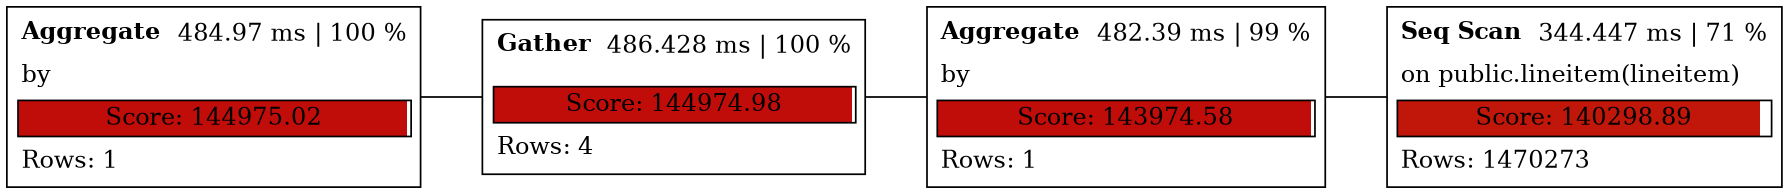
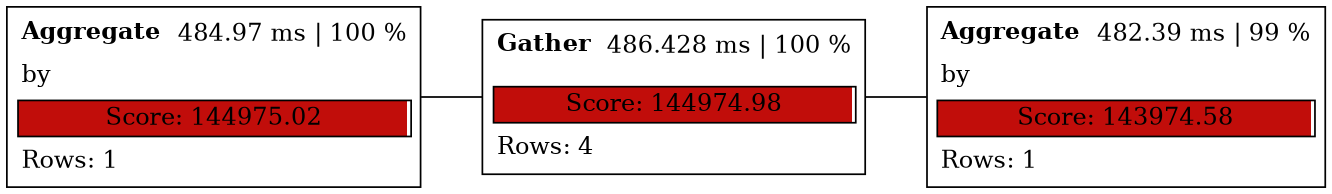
node "Seq Scan": removed
